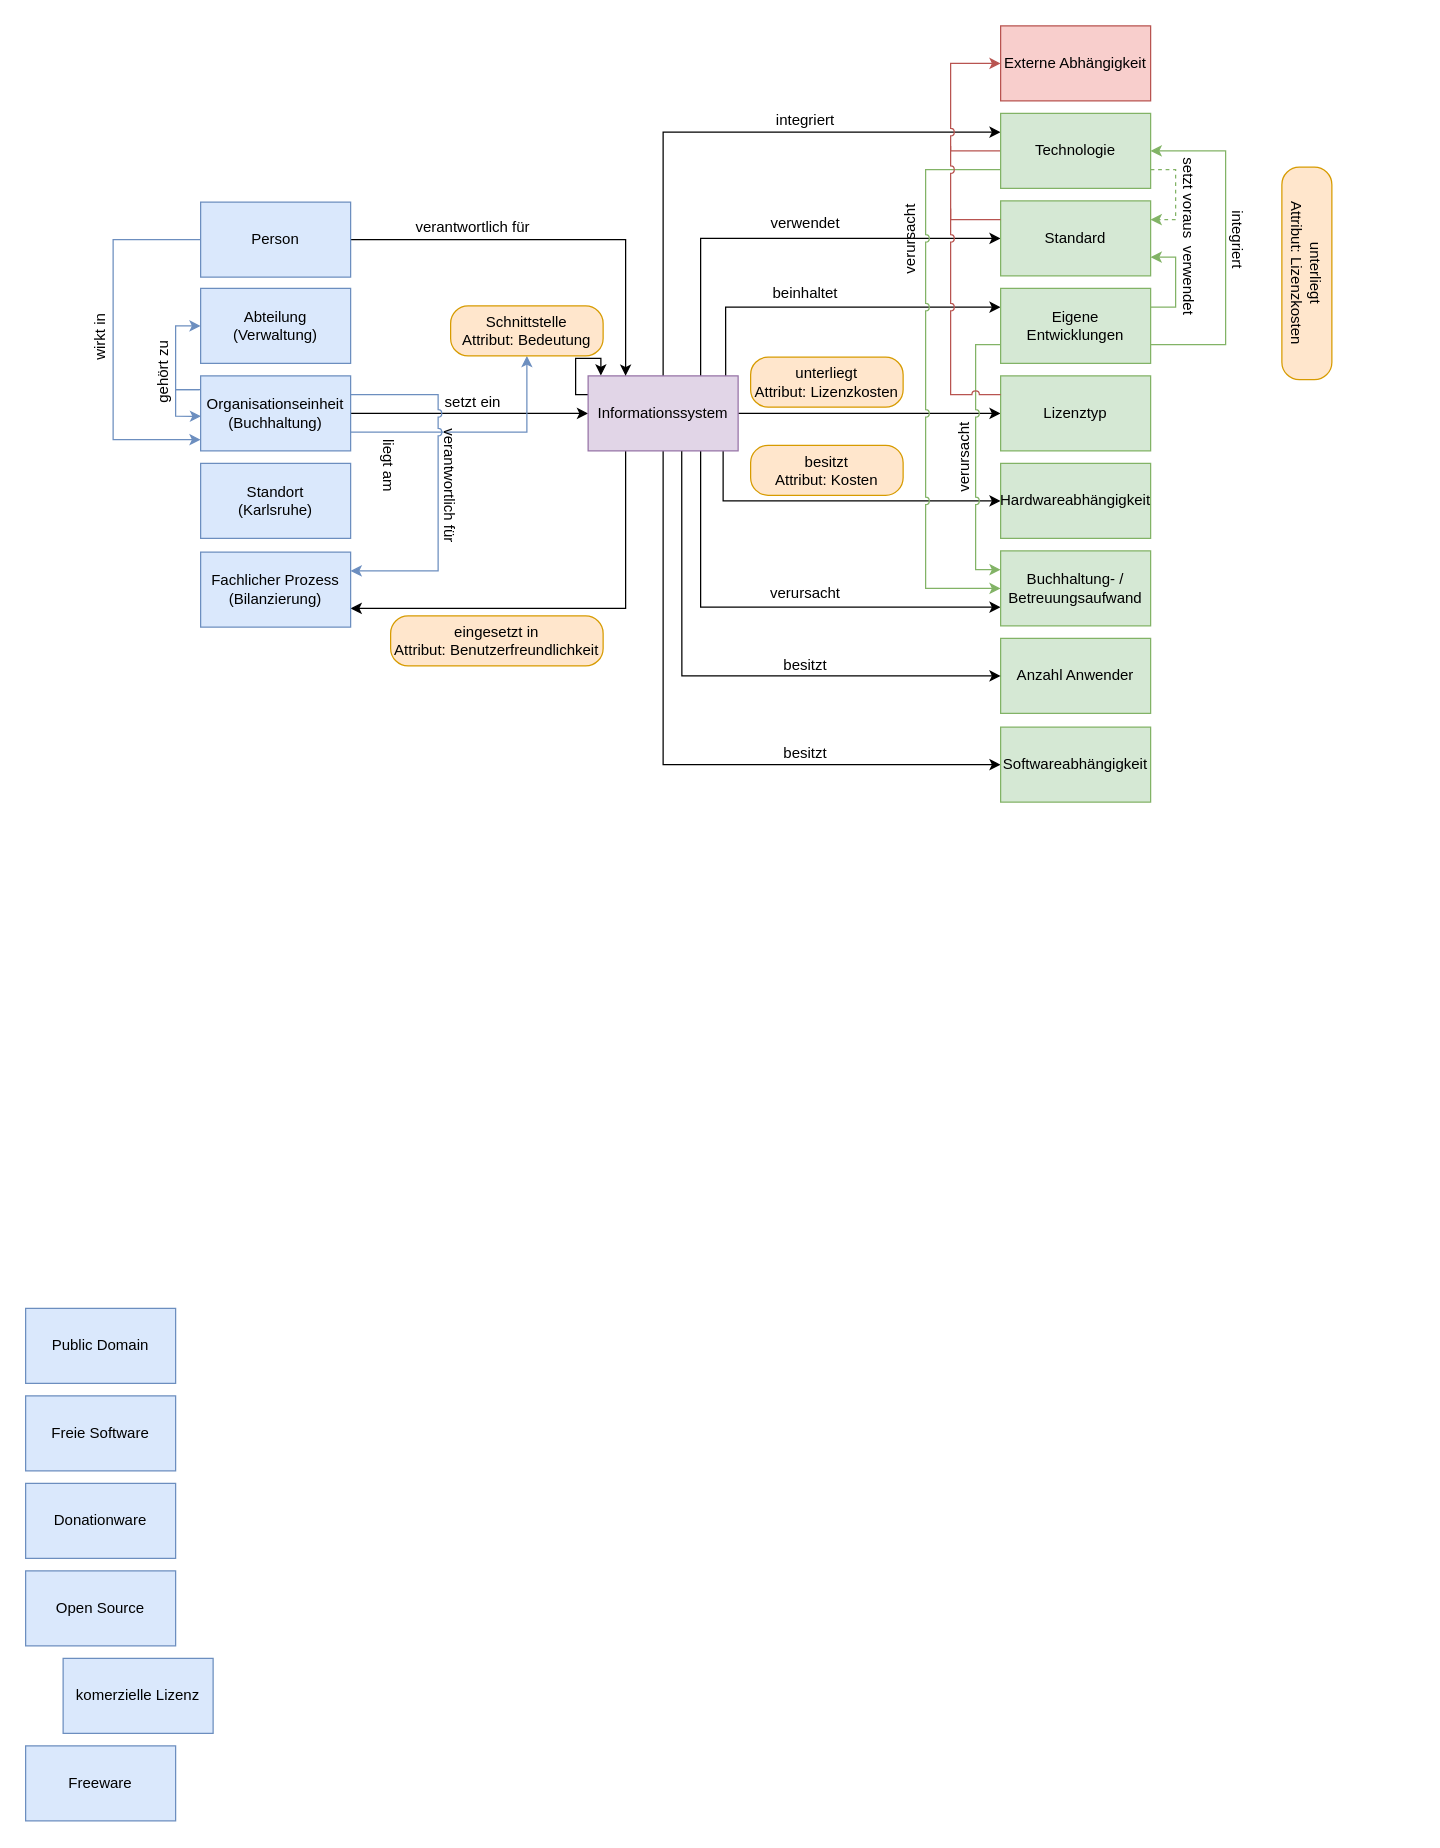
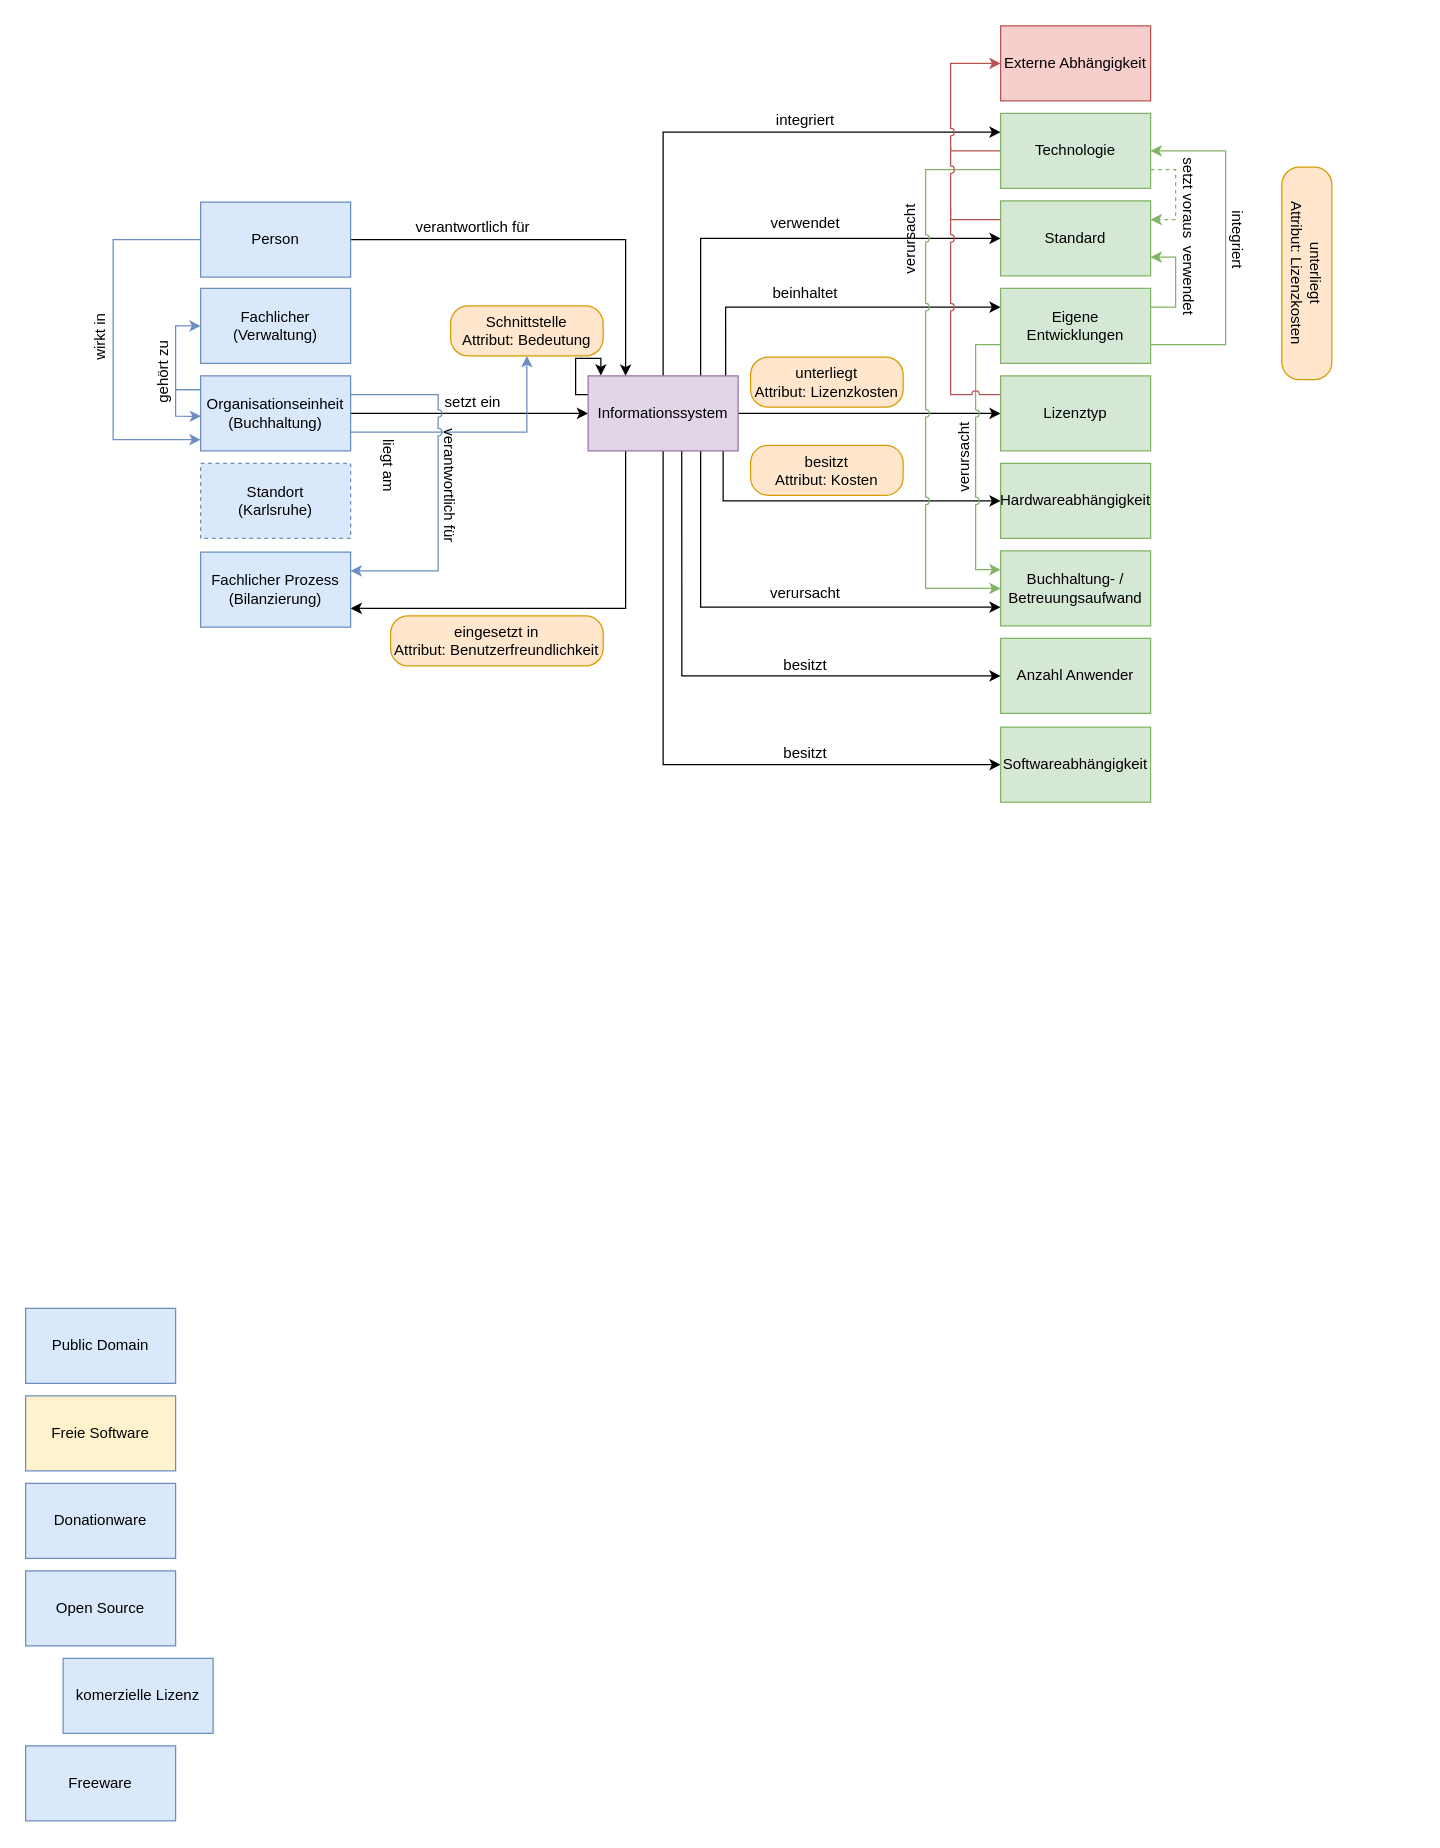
node "Abteilung (Verwaltung)": label "Abteilung (Verwaltung)" -> "Fachlicher (Verwaltung)"
node "Standort (Karlsruhe)": style solid -> dashed
node "Freie Software": fillcolor #dae8fc -> #fff2cc
